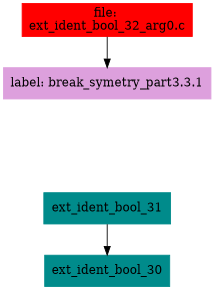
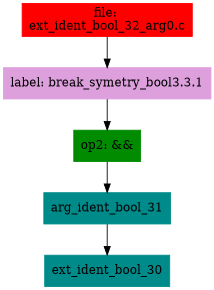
node "label: break_symetry_part3.3.1": label "label: break_symetry_part3.3.1" -> "label: break_symetry_bool3.3.1"
node "op2: &&": added
node "ext_ident_bool_31": label "ext_ident_bool_31" -> "arg_ident_bool_31"
